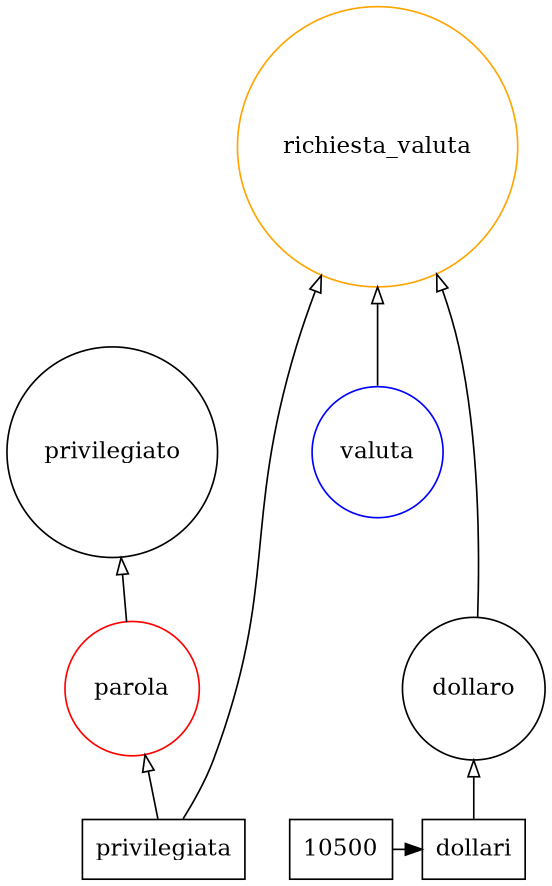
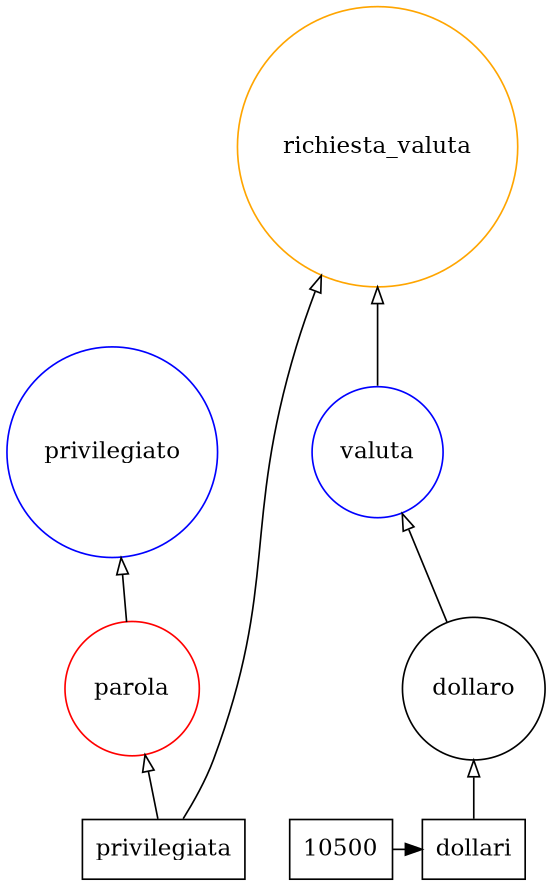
node "privilegiato": color black -> blue
edge "dollaro" -> "richiesta_valuta": now "dollaro" -> "valuta"
